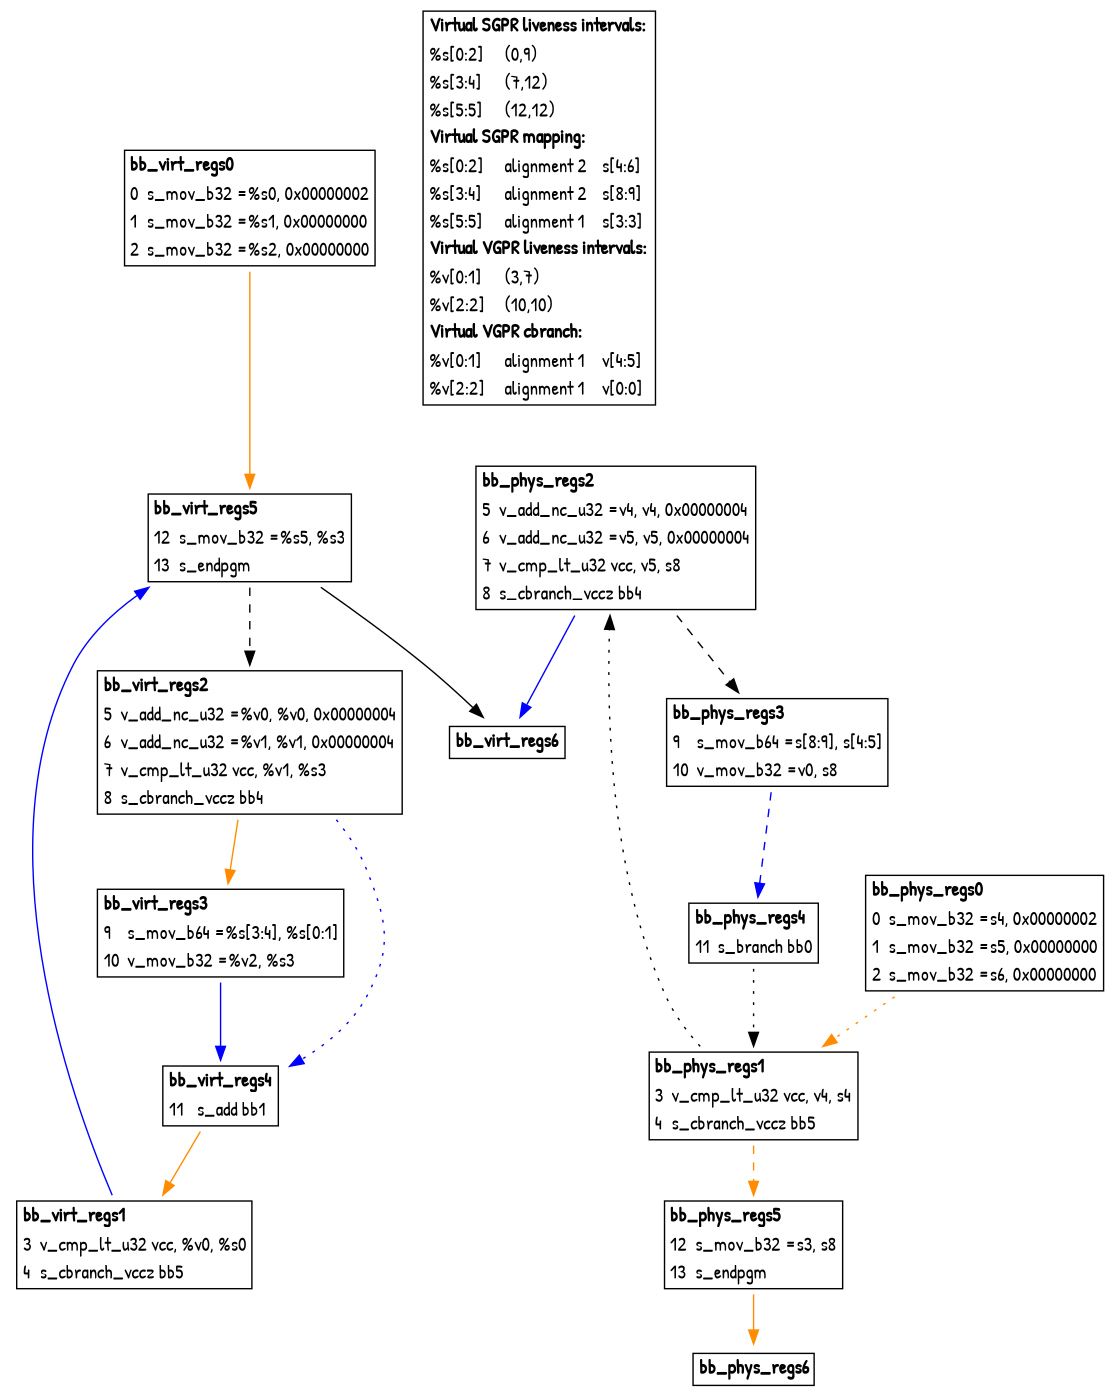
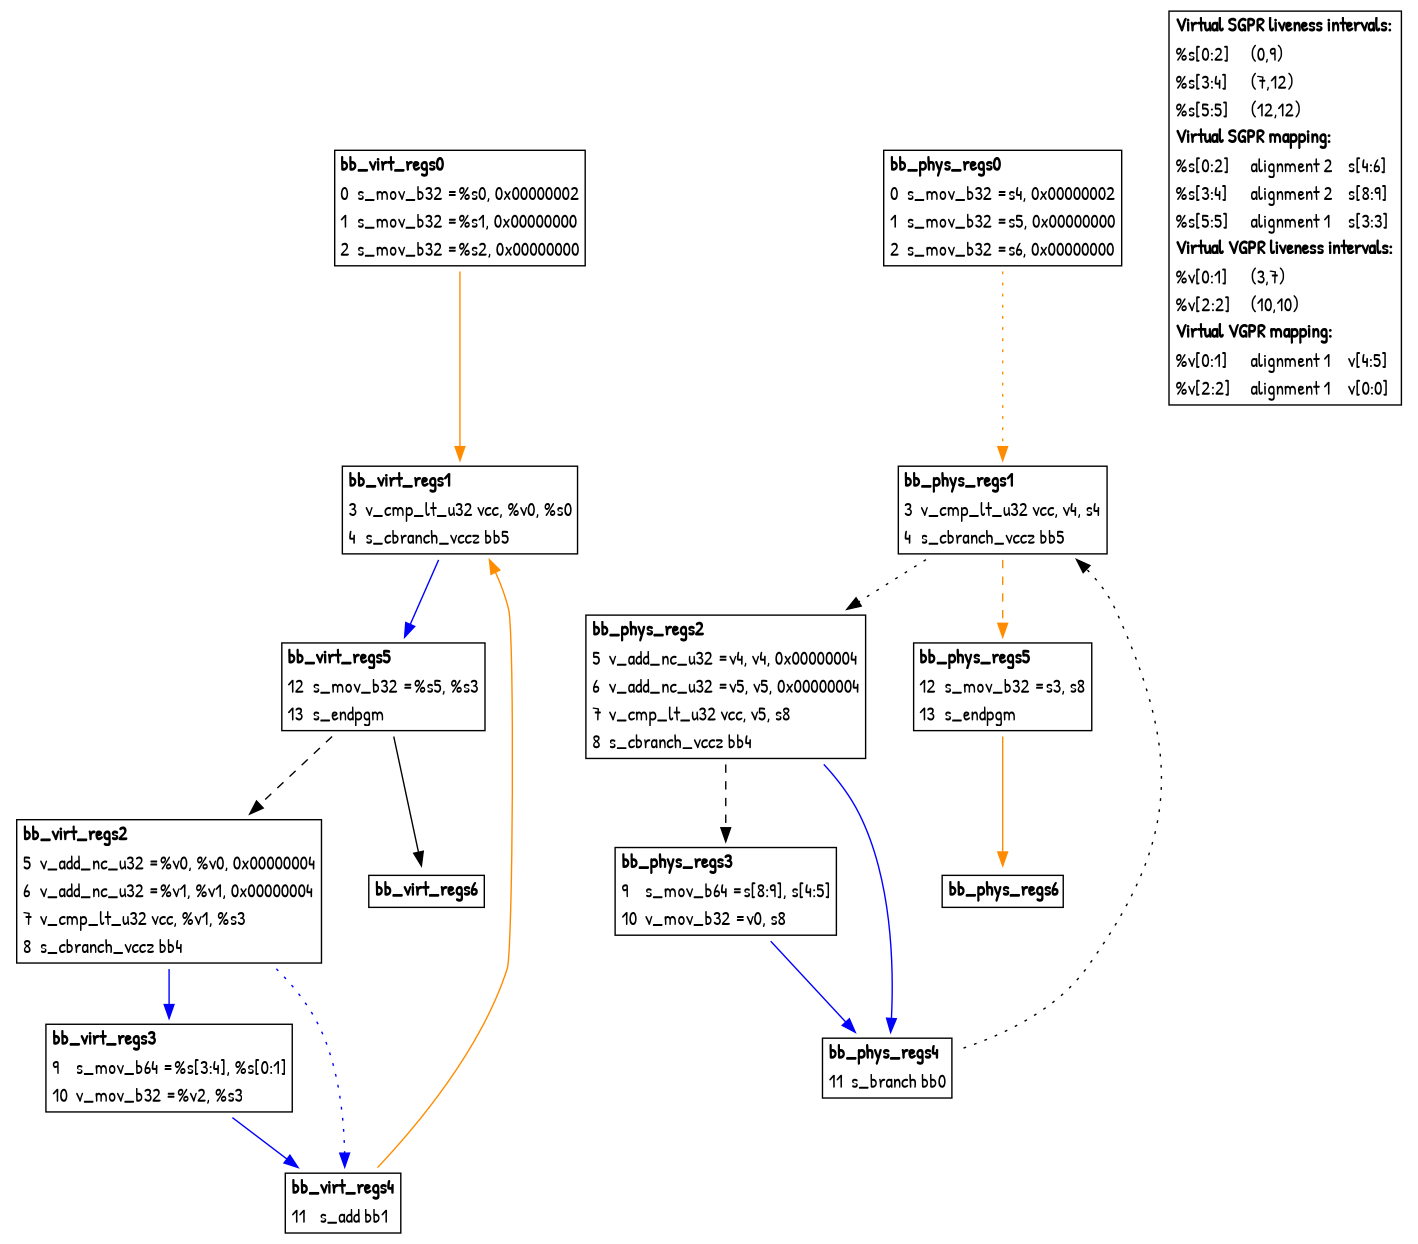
node "Virtual SGPR liveness intervals:": text "Virtual VGPR cbranch:" -> "Virtual VGPR mapping:"
edge "bb_virt_regs0" -> "bb_virt_regs5": now "bb_virt_regs0" -> "bb_virt_regs1"
edge "bb_phys_regs2" -> "bb_virt_regs6": now "bb_phys_regs2" -> "bb_phys_regs4"
edge "bb_phys_regs3" -> "bb_phys_regs4": style dashed -> solid
edge "bb_virt_regs2" -> "bb_virt_regs3": color darkorange -> blue
